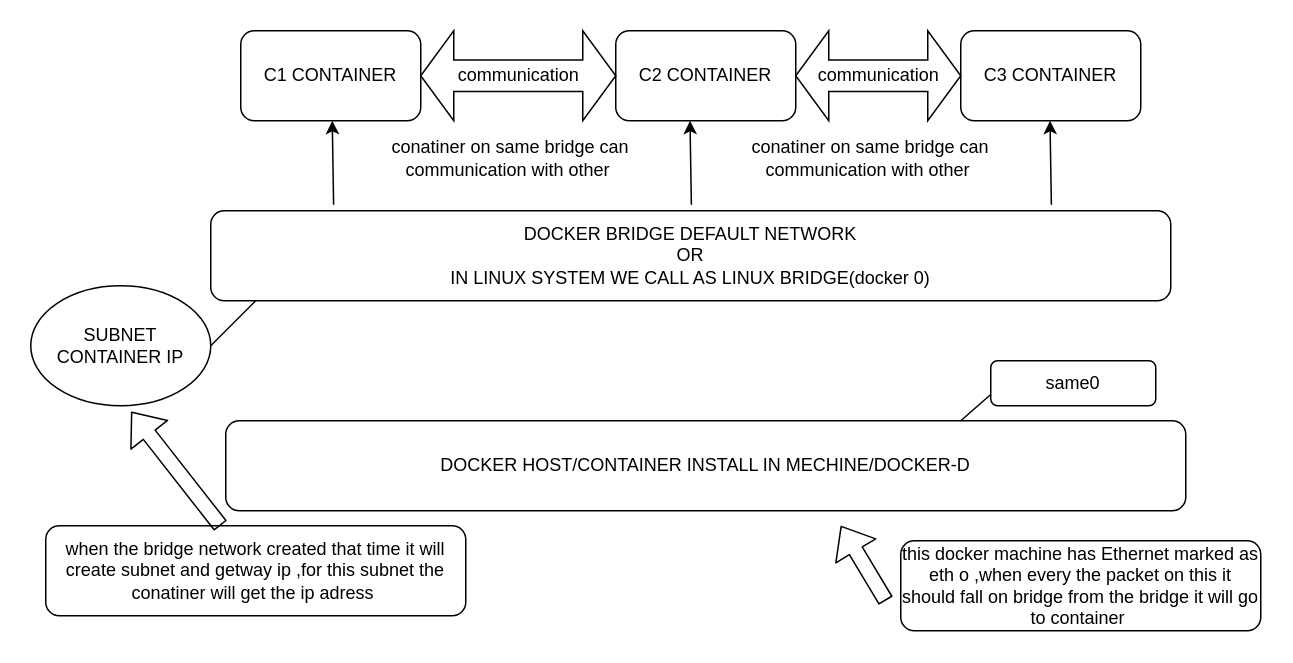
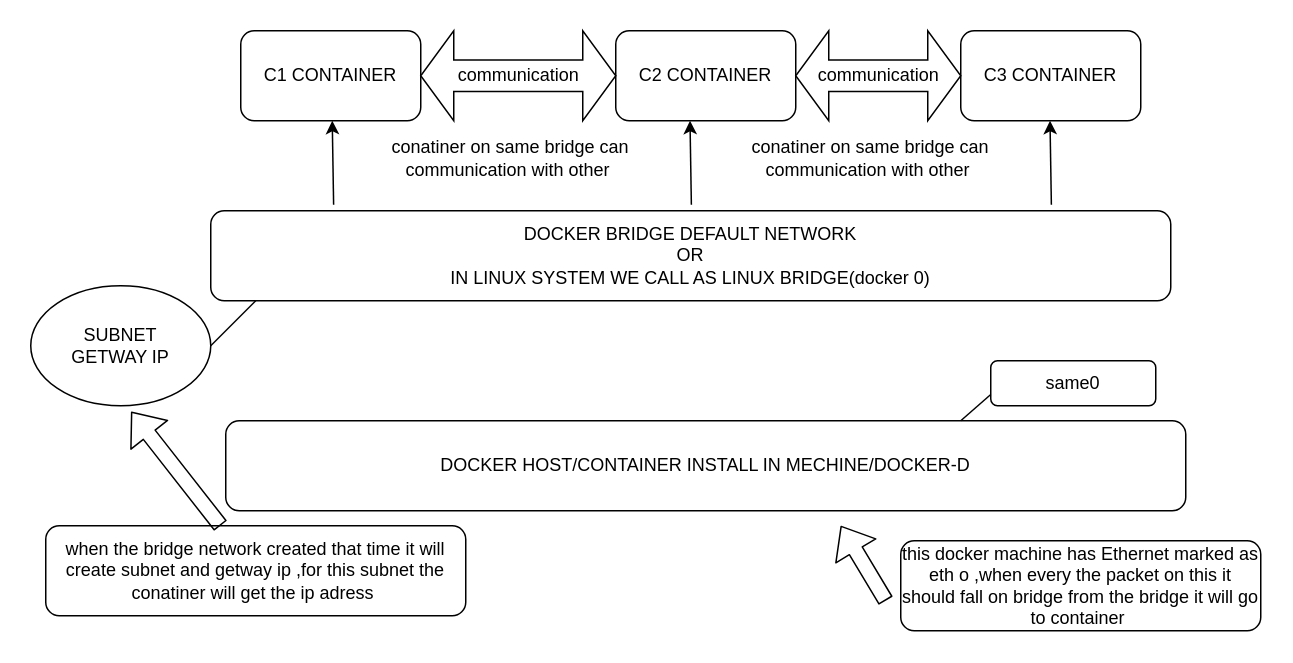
node "SUBNET CONTAINER IP": label "SUBNET CONTAINER IP" -> "SUBNET GETWAY IP"
